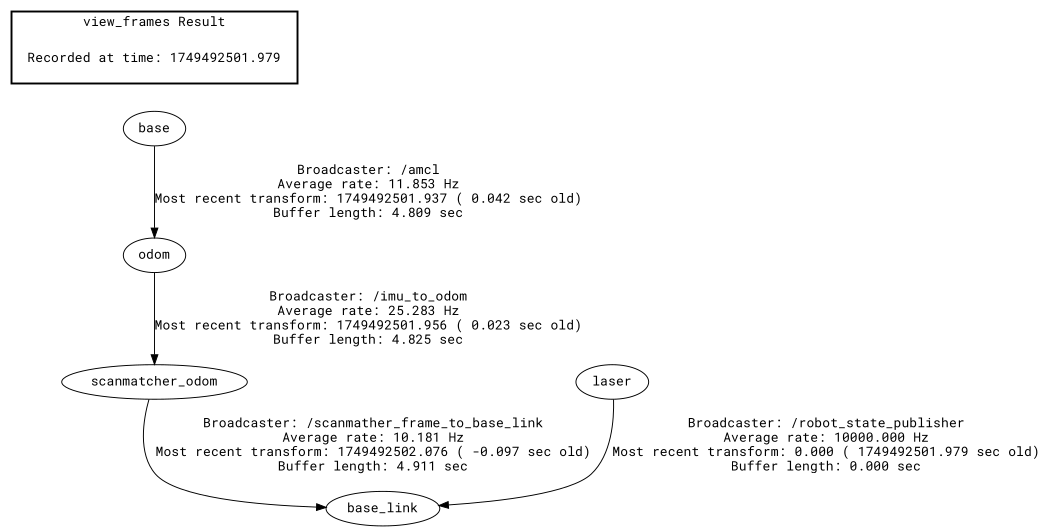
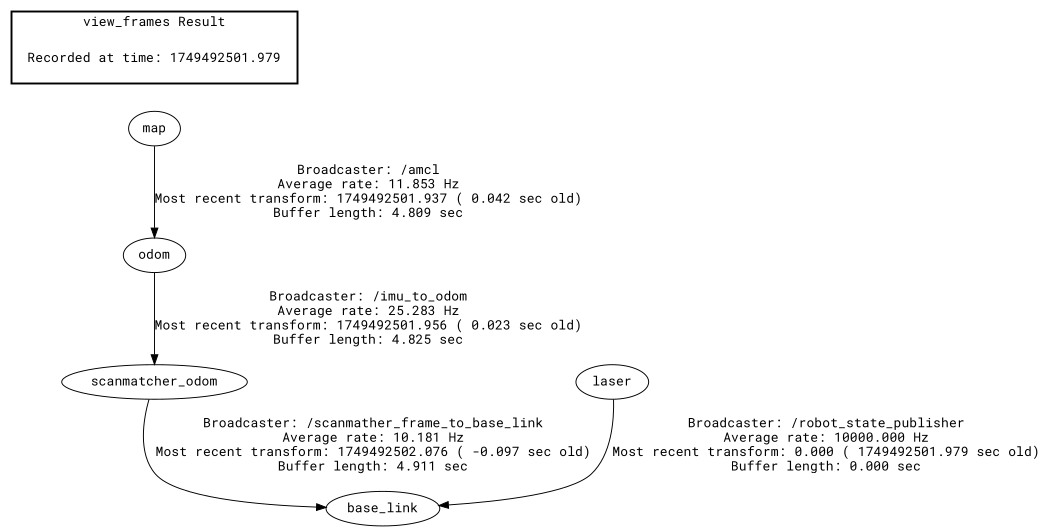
node "base": label "base" -> "map"
